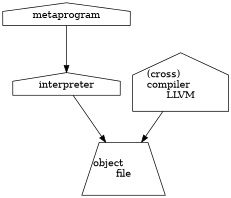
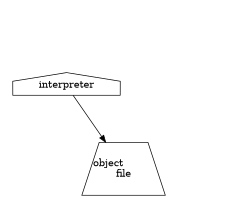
node "metaprogram": removed
node "(cross) compiler LLVM": removed
